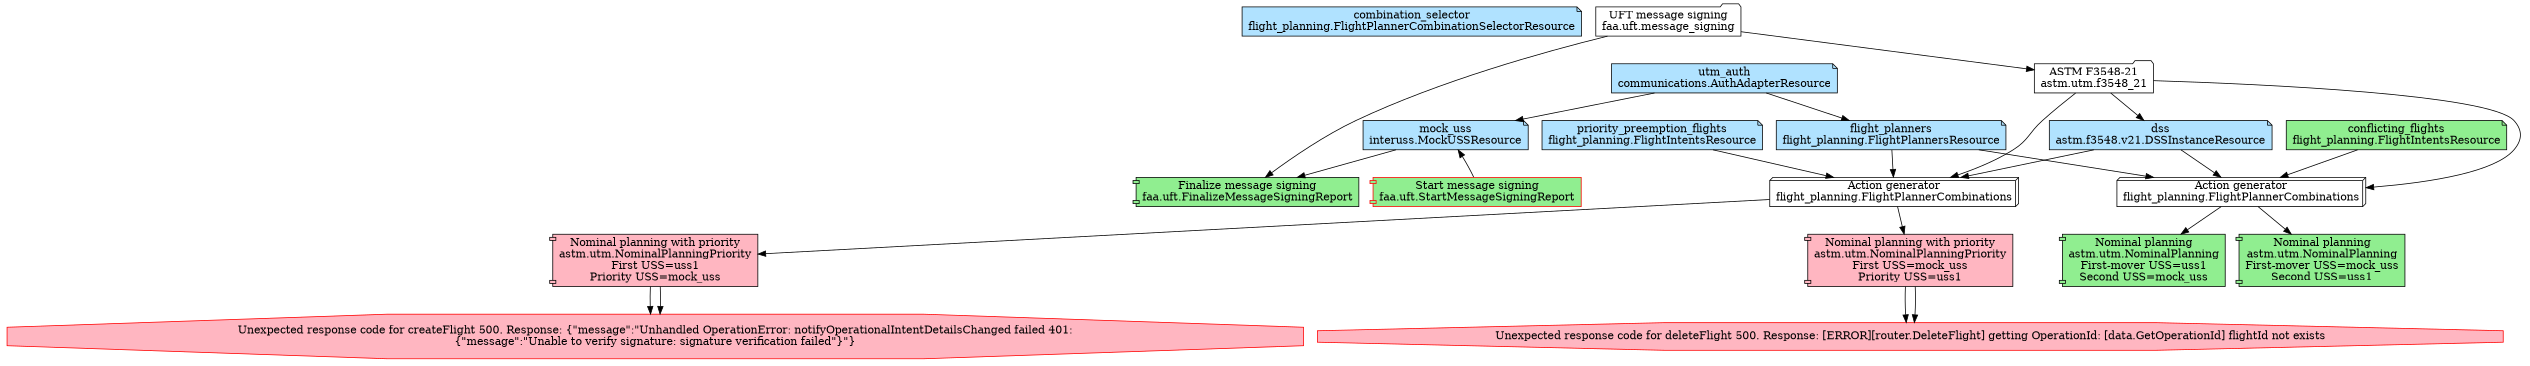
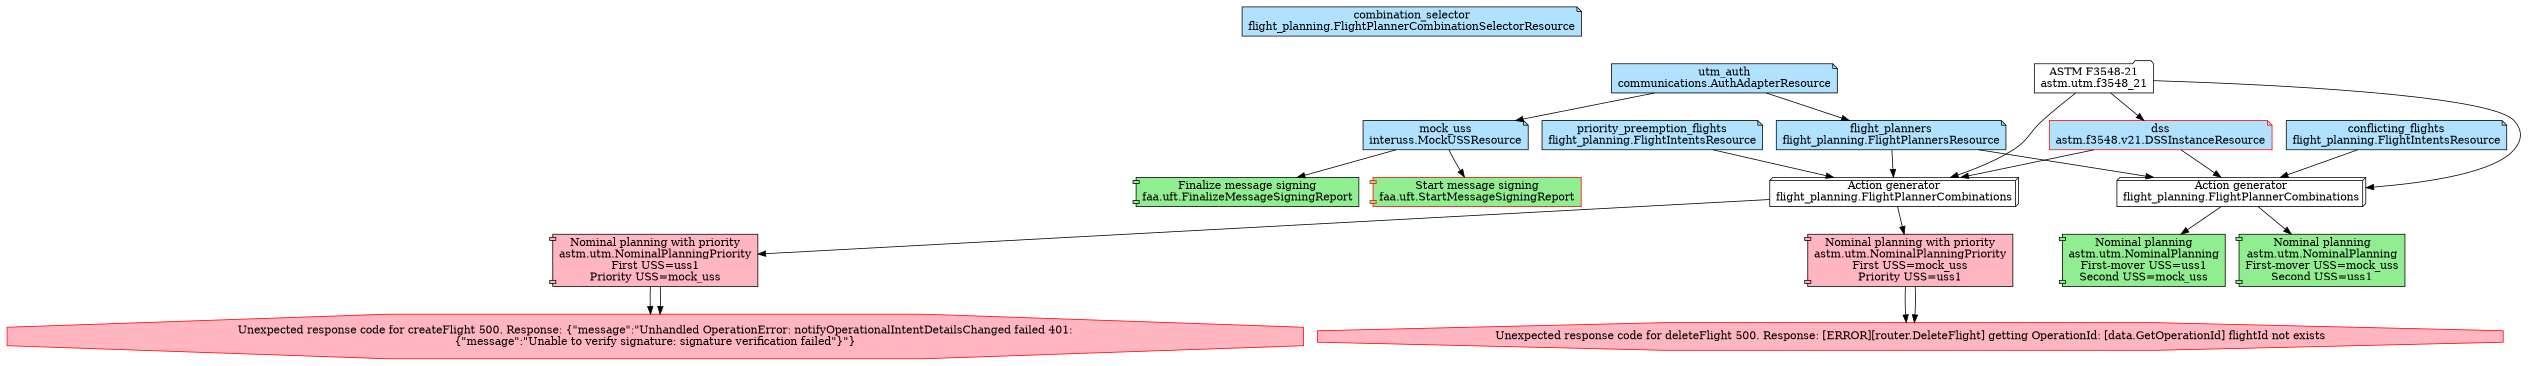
node "UFT message signing faa.uft.message_signing": removed
node "dss astm.f3548.v21.DSSInstanceResource": color black -> red
node "conflicting_flights flight_planning.FlightIntentsResource": fillcolor lightgreen -> lightskyblue1
edge "Start message signing faa.uft.StartMessageSigningReport" -> "mock_uss interuss.MockUSSResource": reversed
